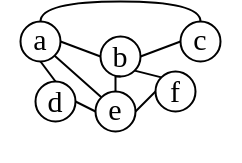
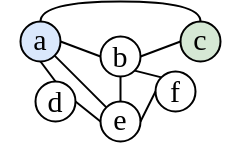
node "a": fillcolor #ffffff -> #dae8fc
node "c": fillcolor #ffffff -> #d5e8d4
node "e": moved (116, 112) -> (121, 122)
